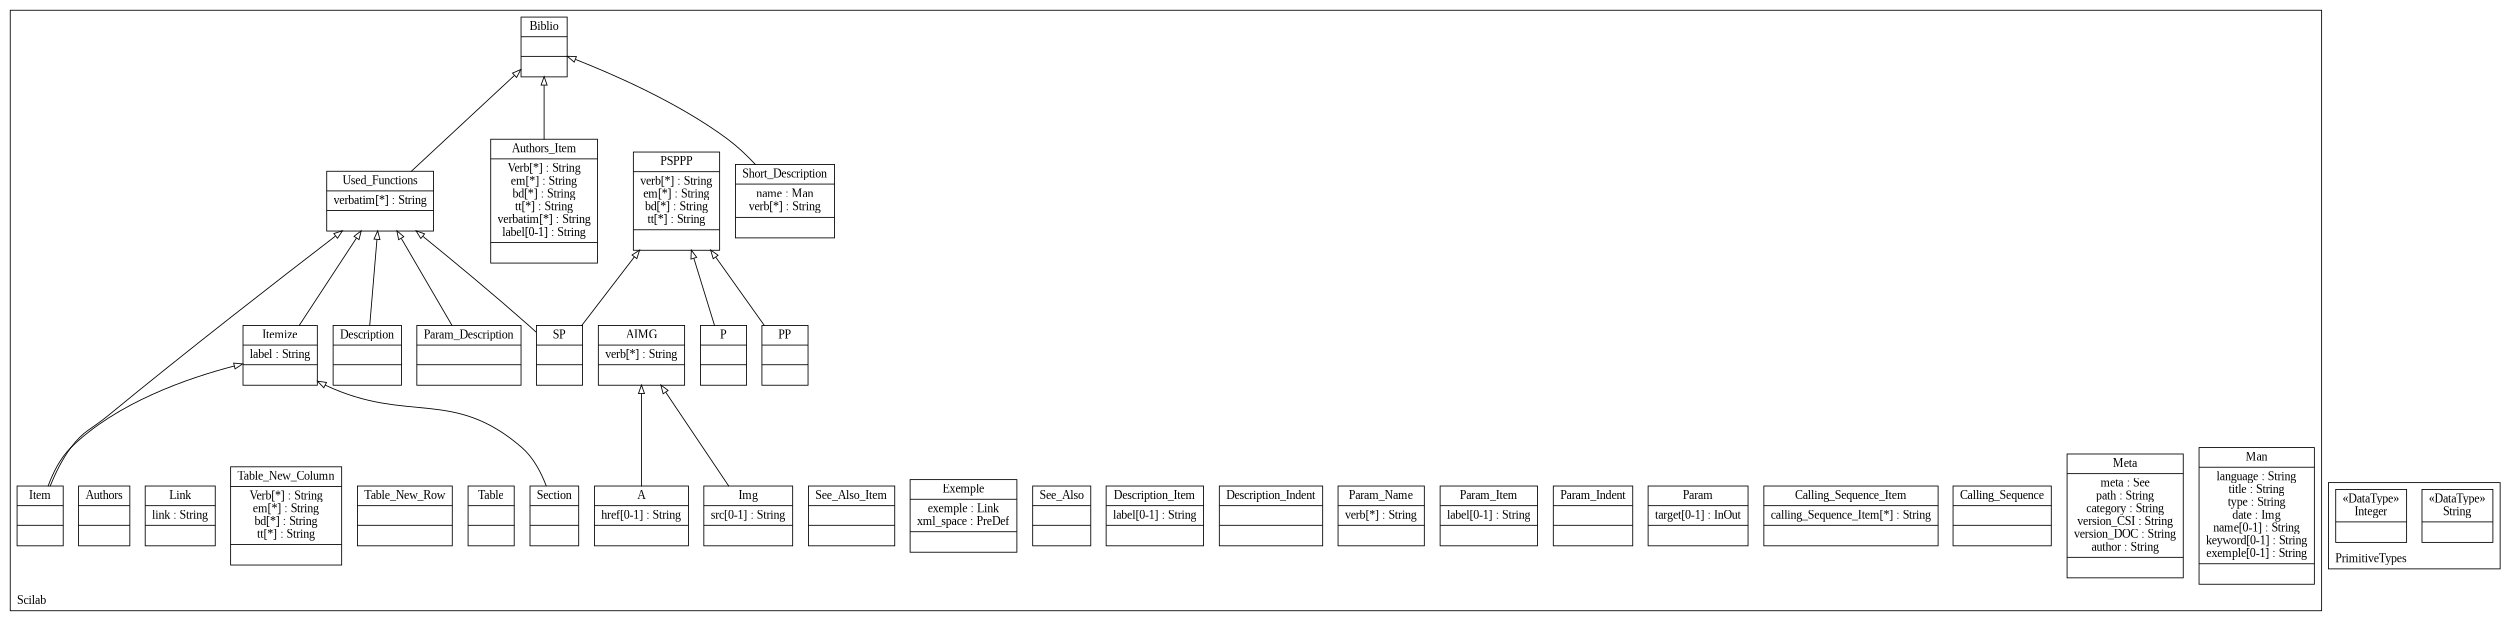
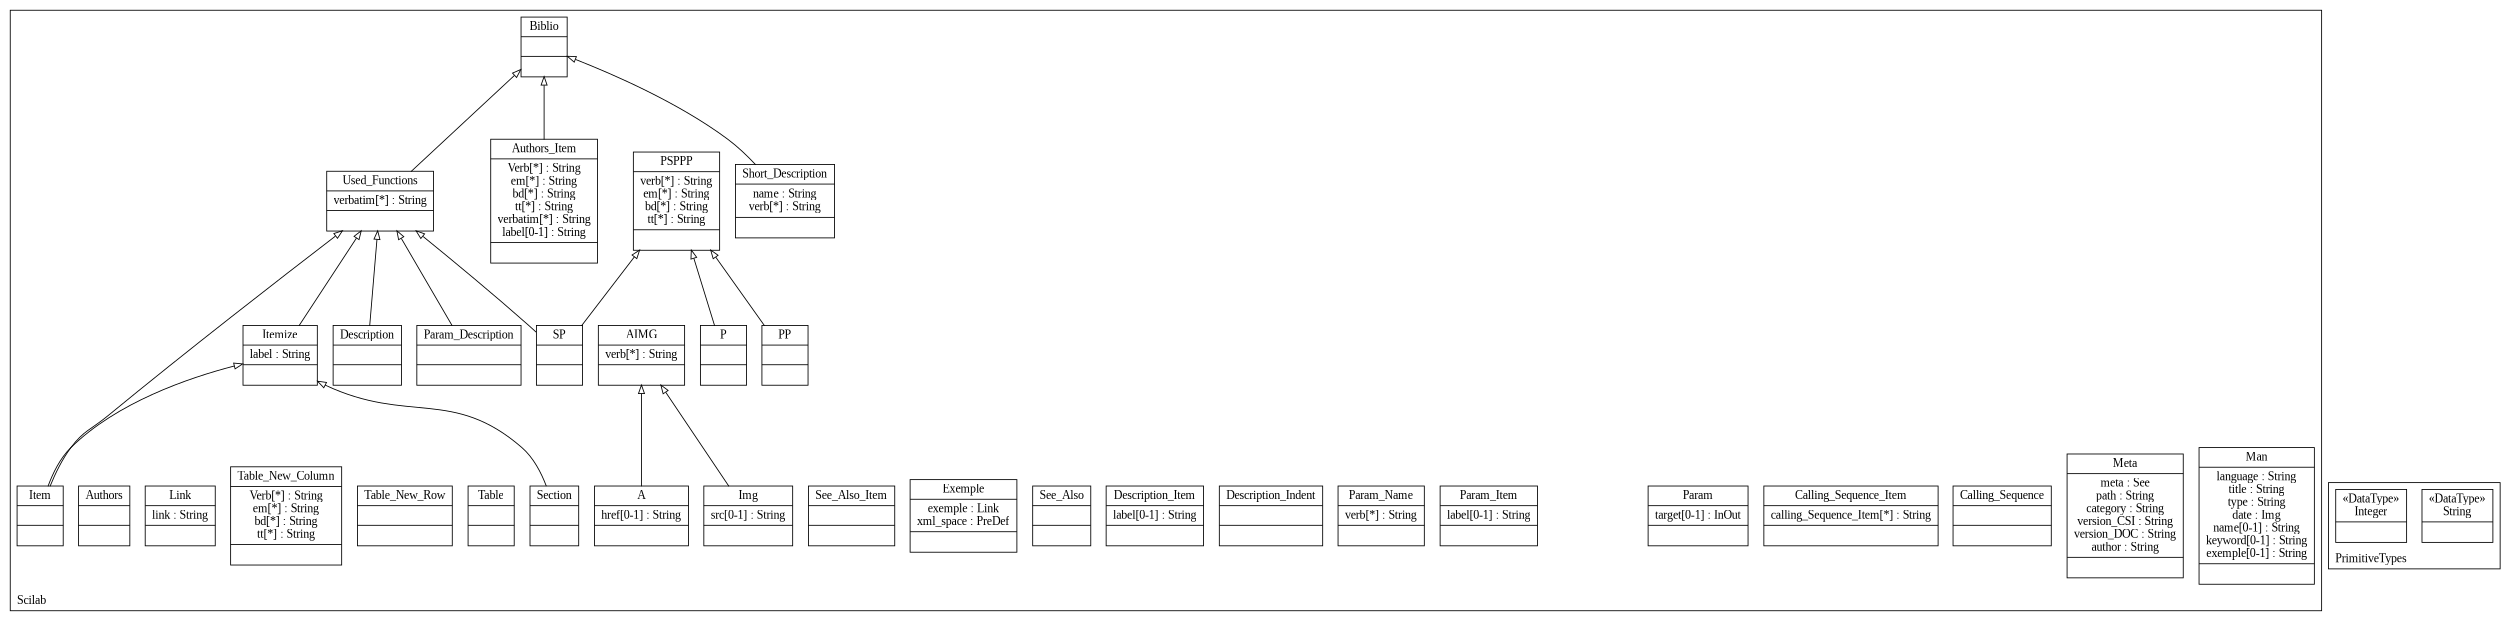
node "Short_Description": text "name : Man" -> "name : String"
node "Param_Indent": removed
